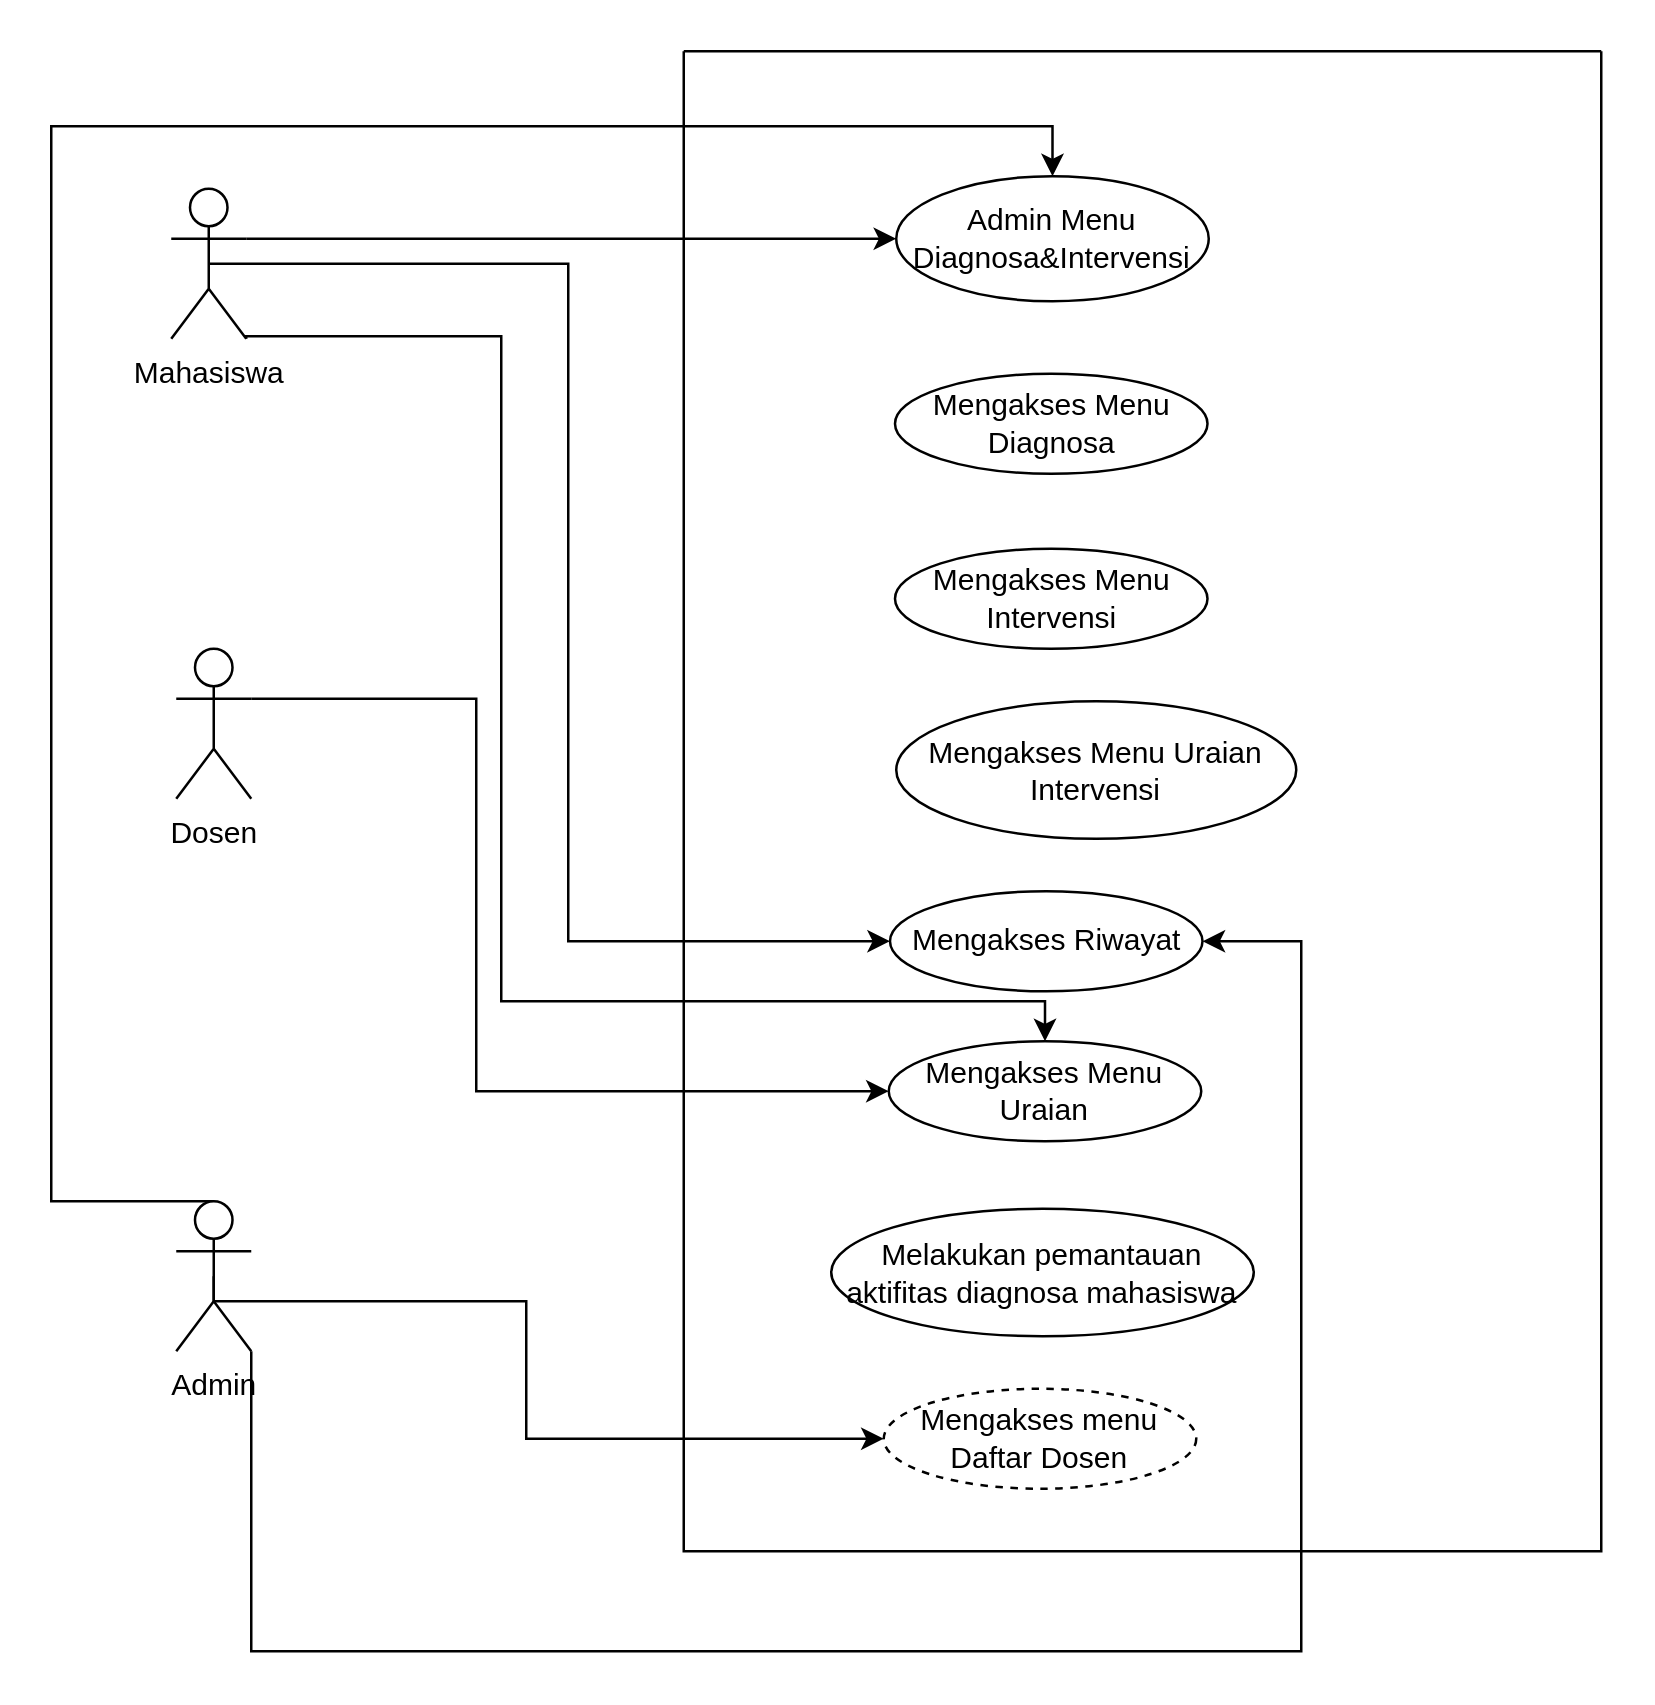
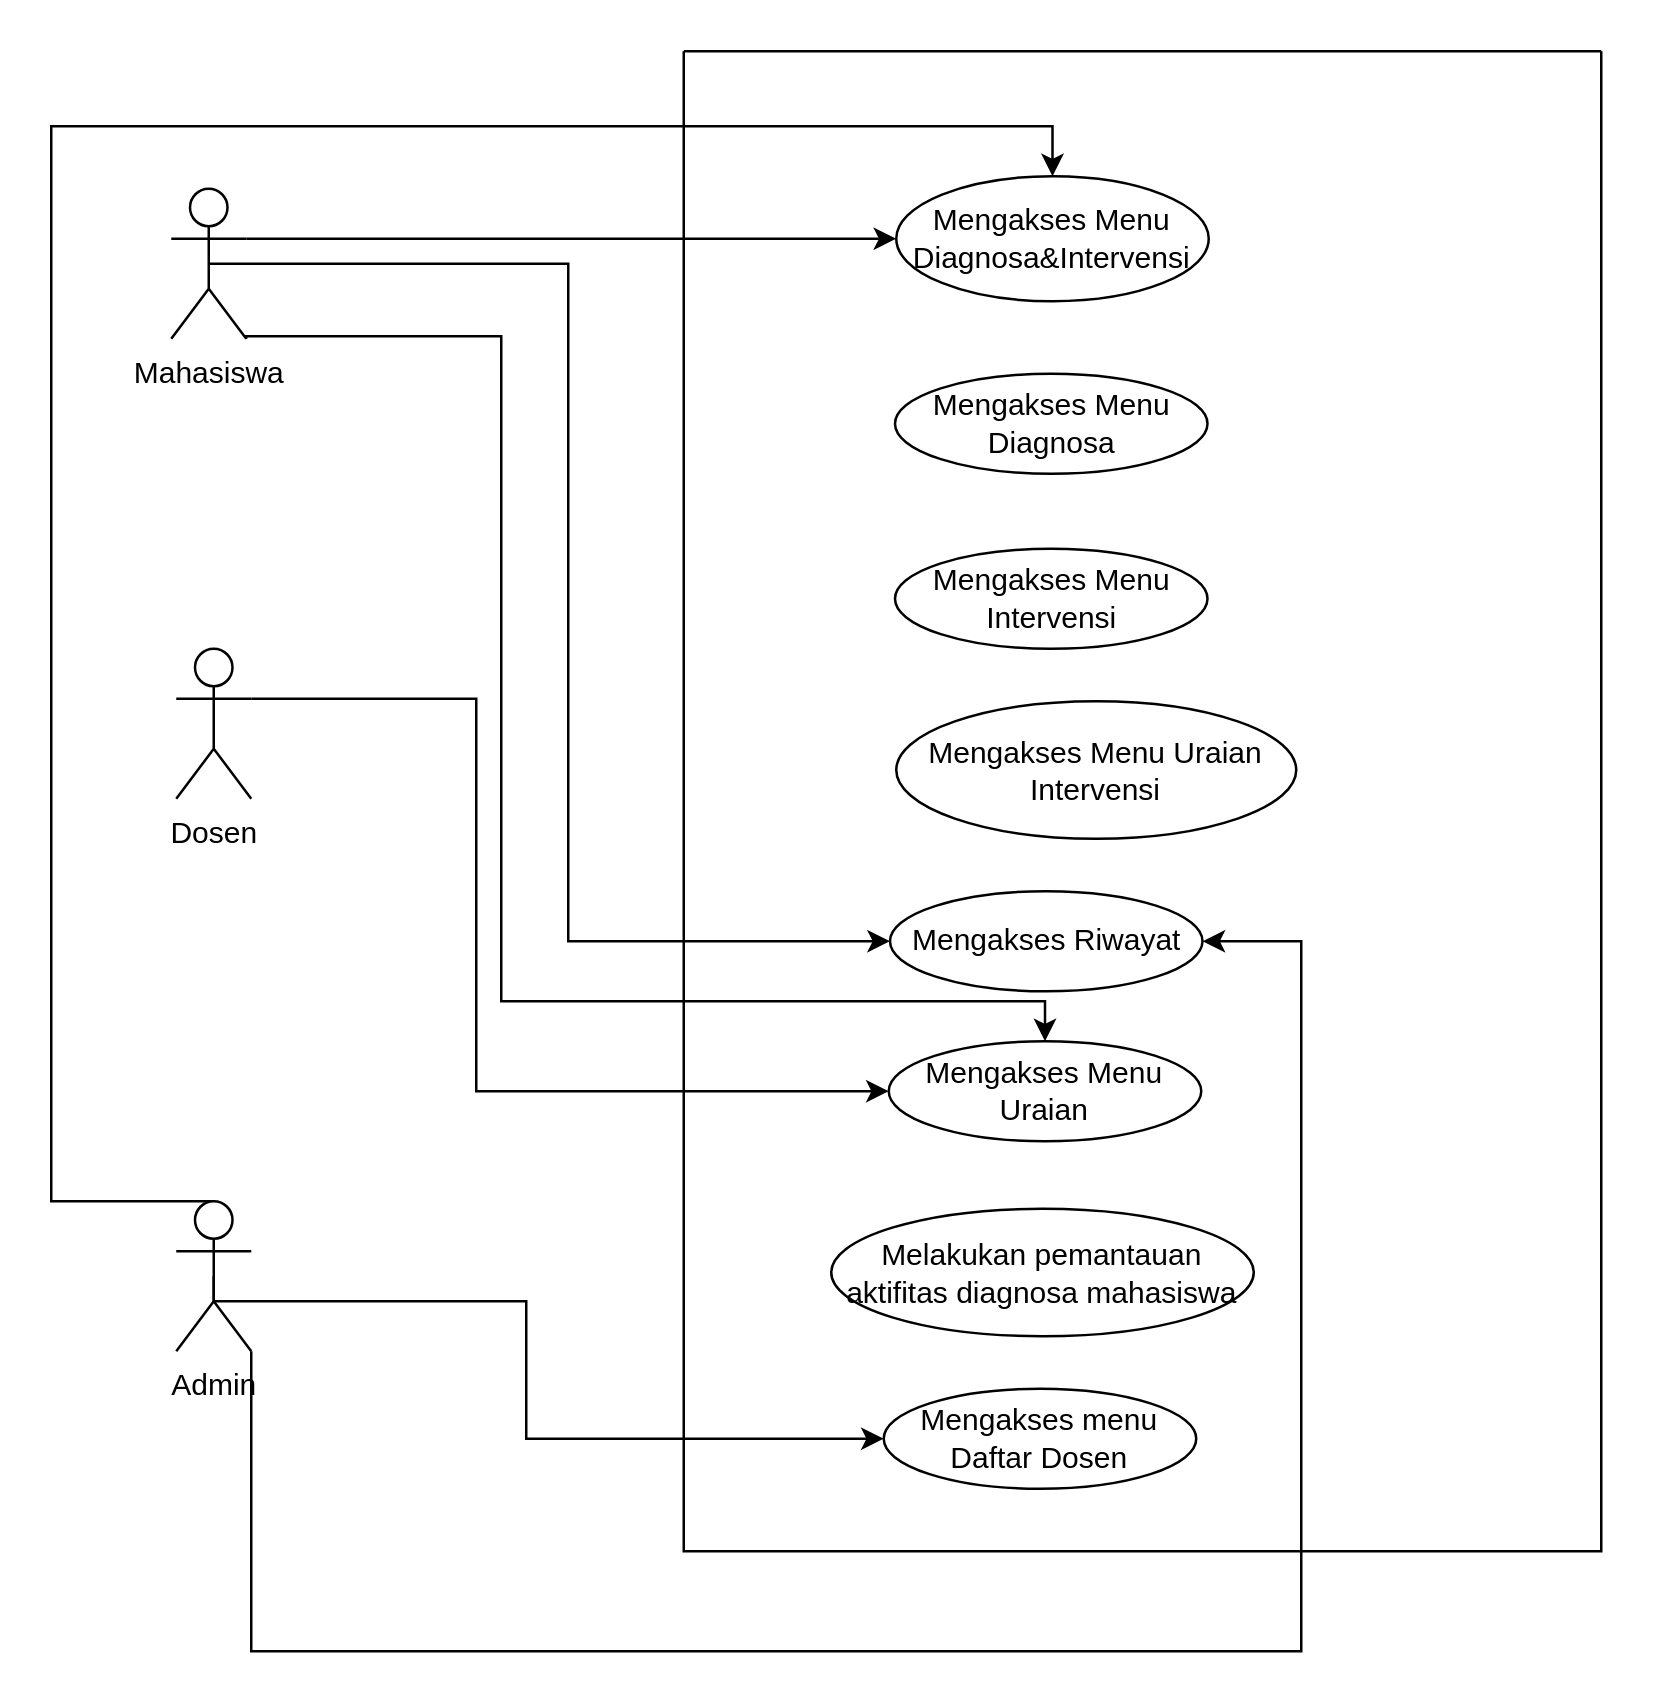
node "Admin Menu Diagnosa&Intervensi": label "Admin Menu Diagnosa&Intervensi" -> "Mengakses Menu Diagnosa&Intervensi"
node "Mengakses menu Daftar Dosen": style dashed -> solid
